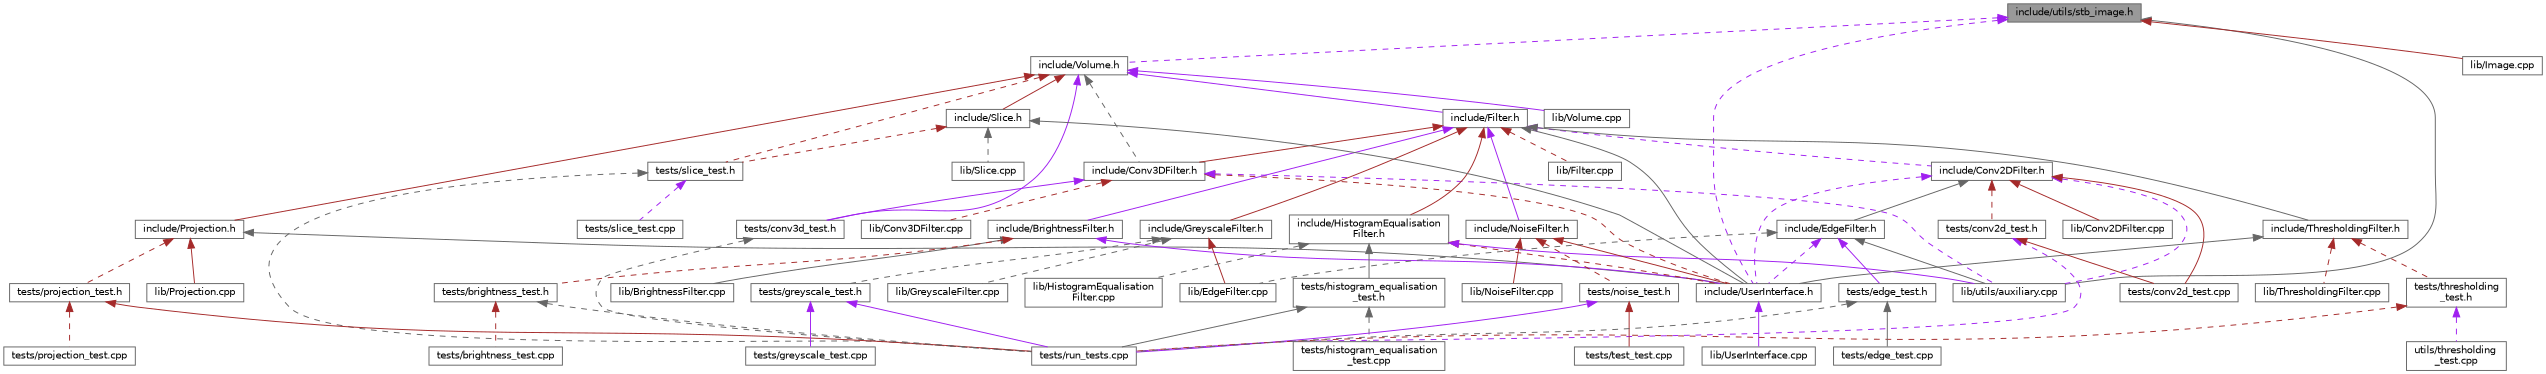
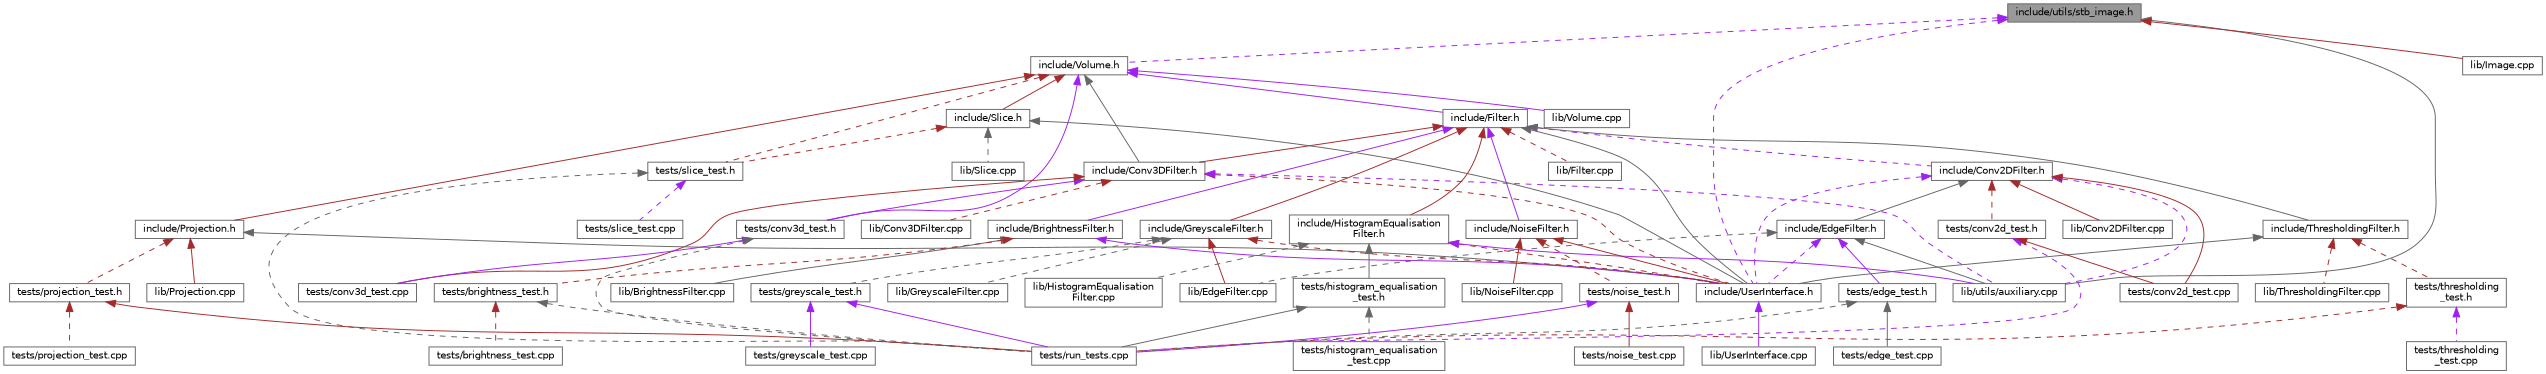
edge "include/Conv3DFilter.h" -> "include/Volume.h": style dashed -> solid
edge "include/UserInterface.h" -> "include/GreyscaleFilter.h": added
node "tests/conv3d_test.cpp": added
node "tests/test_test.cpp": label "tests/test_test.cpp" -> "tests/noise_test.cpp"
node "utils/thresholding _test.cpp": label "utils/thresholding _test.cpp" -> "tests/thresholding _test.cpp"
